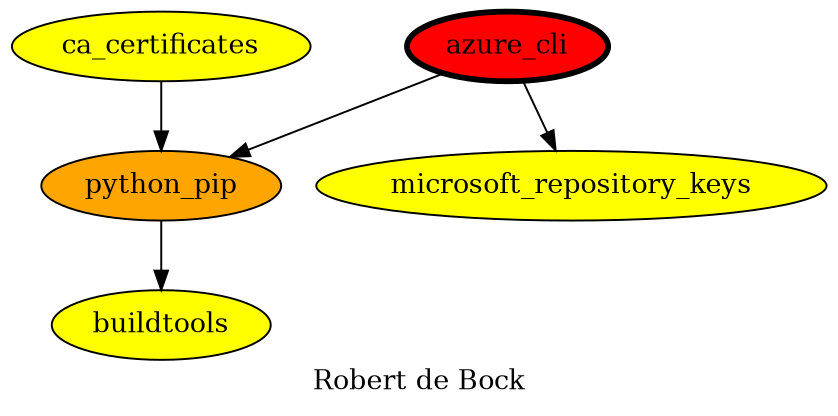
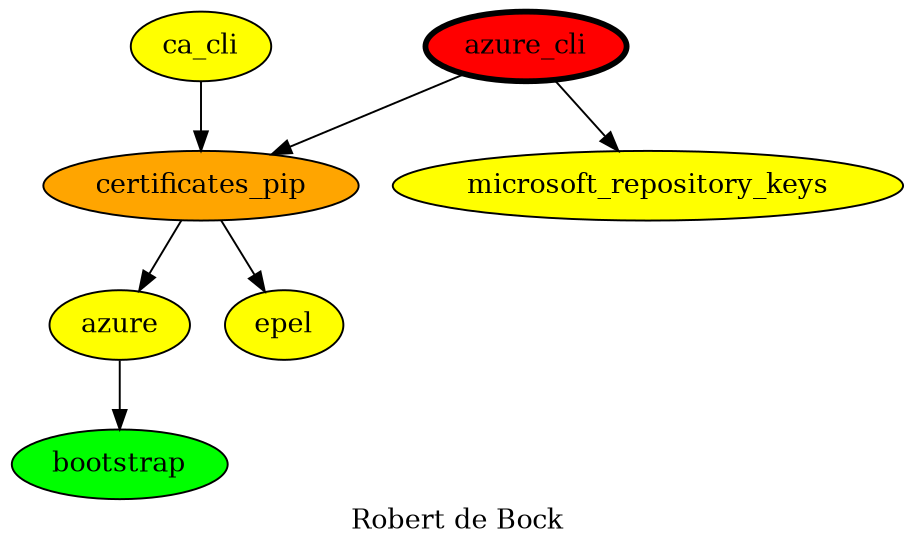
node "ca_certificates": label "ca_certificates" -> "ca_cli"
node "python_pip": label "python_pip" -> "certificates_pip"
node "buildtools": label "buildtools" -> "azure"
node "epel": added
node "bootstrap": added
